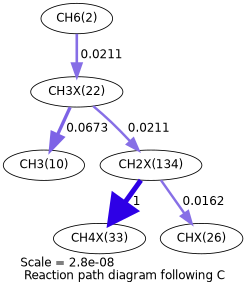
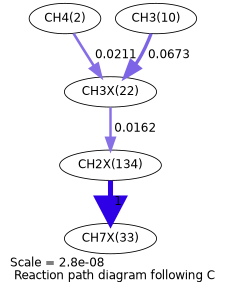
node "CH6(2)": label "CH6(2)" -> "CH4(2)"
edge "CH3X(22)" -> "CH3(10)": reversed
edge "CH3X(22)" -> "CH2X(134)": label " 0.0211" -> " 0.0162"
node "CH4X(33)": label "CH4X(33)" -> "CH7X(33)"
node "CHX(26)": removed
